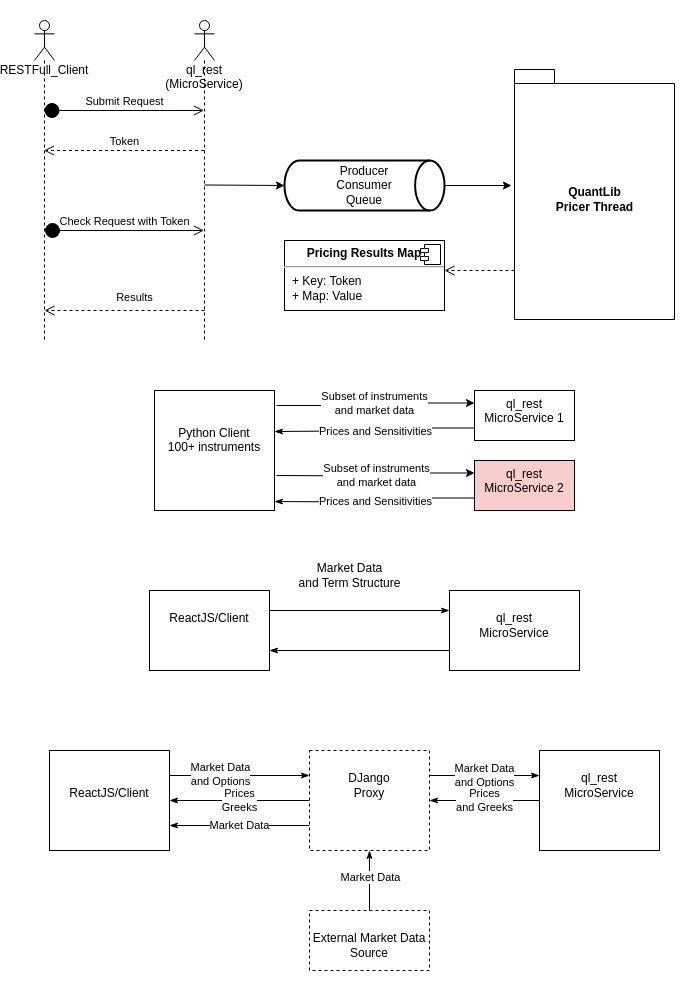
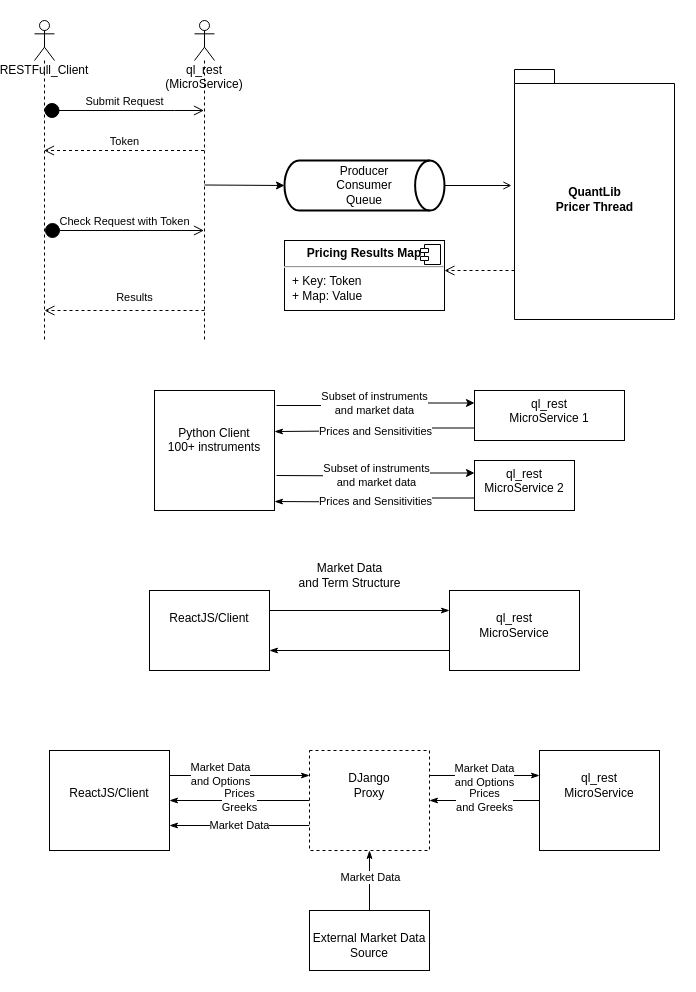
edge "Producer Consumer Queue" -> "QuantLib Pricer Thread": arrowhead classic -> open
node "ql_rest MicroService 1": size 100x50 -> 150x50
node "ql_rest MicroService 2": fillcolor #f8cecc -> #ffffff
node "External Market Data Source": style dashed -> solid
